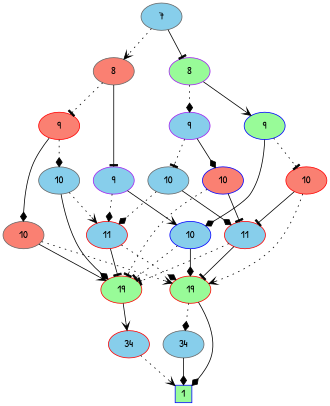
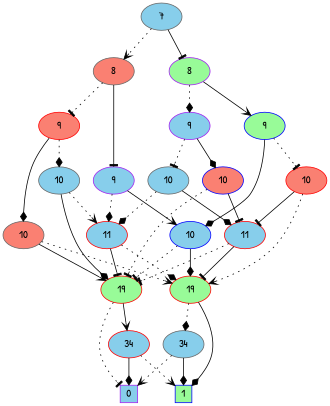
node "0": added
